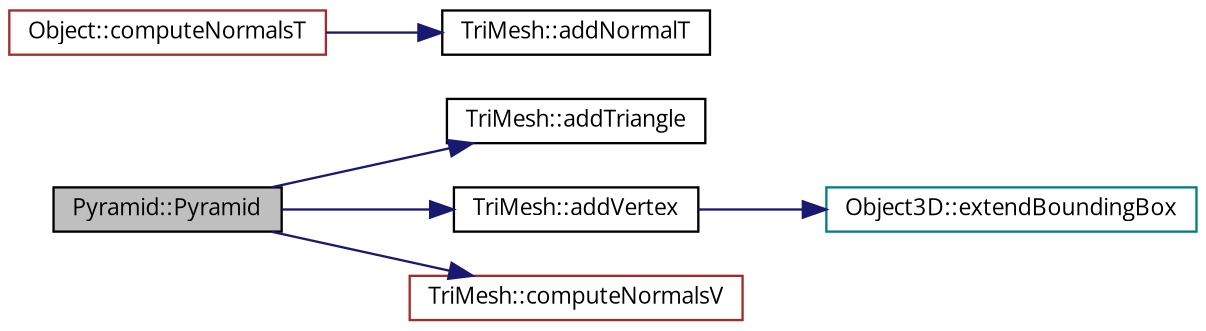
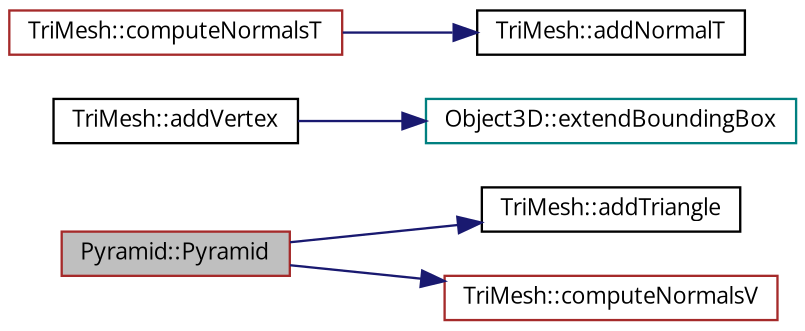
node "Object::computeNormalsT": label "Object::computeNormalsT" -> "TriMesh::computeNormalsT"
node "Pyramid::Pyramid": color black -> brown
edge "Pyramid::Pyramid" -> "TriMesh::addVertex": removed
